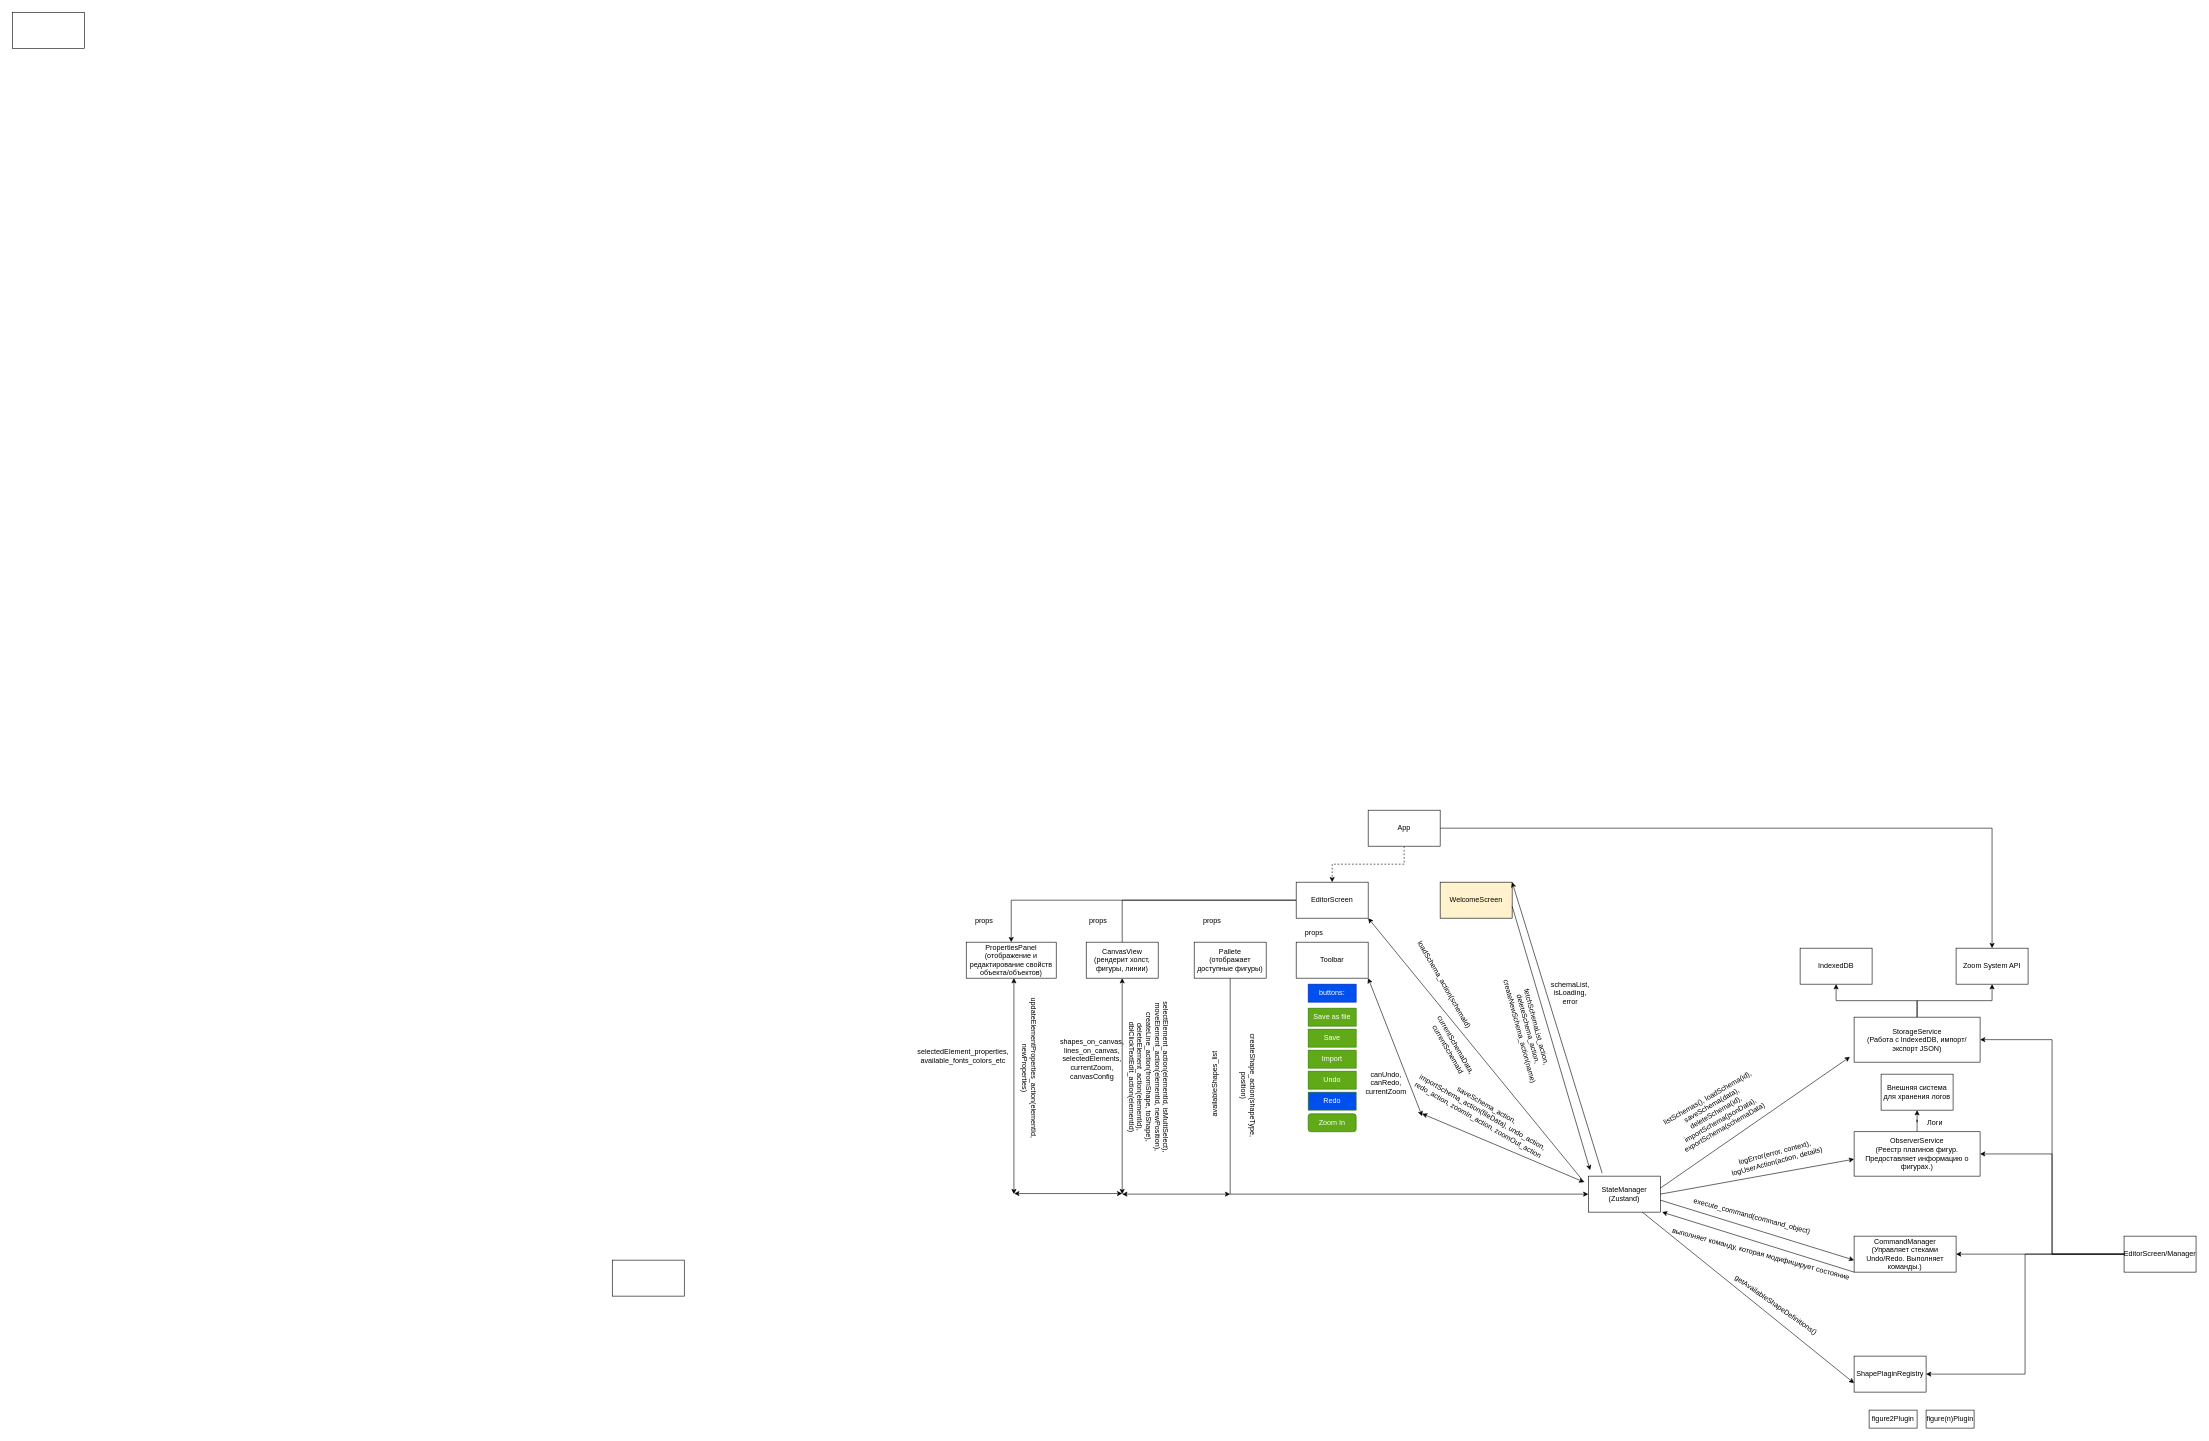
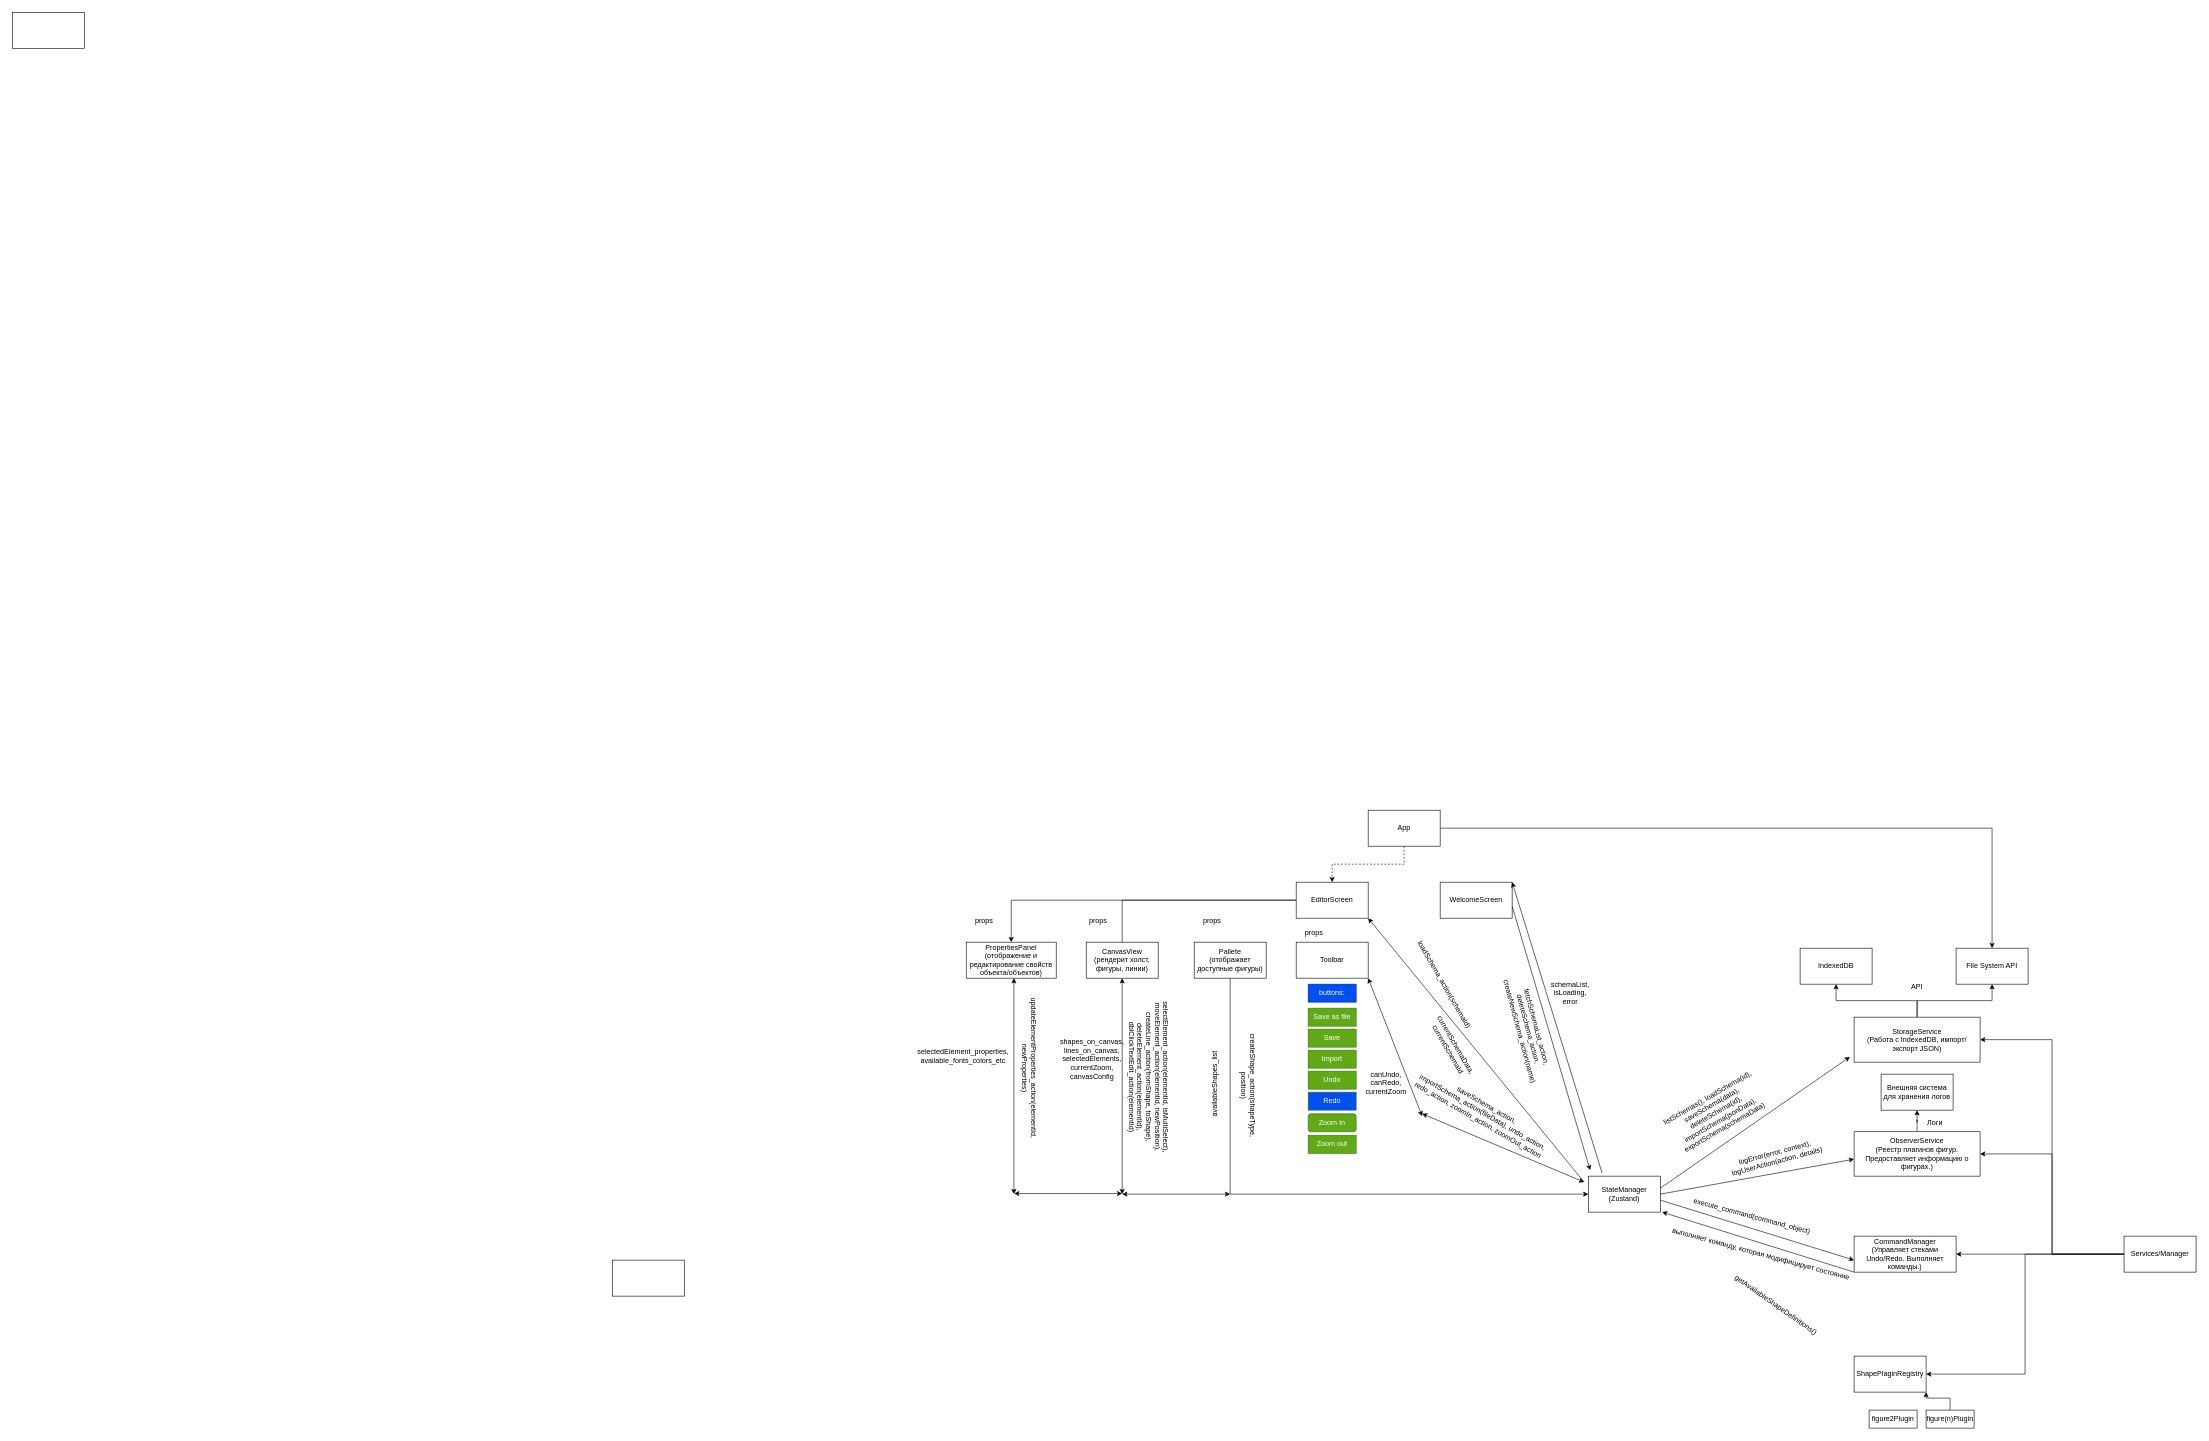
node "WelcomeScreen": fillcolor #fff2cc -> #ffffff
node "Zoom System API": label "Zoom System API" -> "File System API"
node "API": added
node "Zoom out": added
node "EditorScreen/Manager": label "EditorScreen/Manager" -> "Services/Manager"
edge "StateManager (Zustand)" -> "ShapePlaginRegistry": removed
edge "figure(n)Plugin" -> "ShapePlaginRegistry": added
